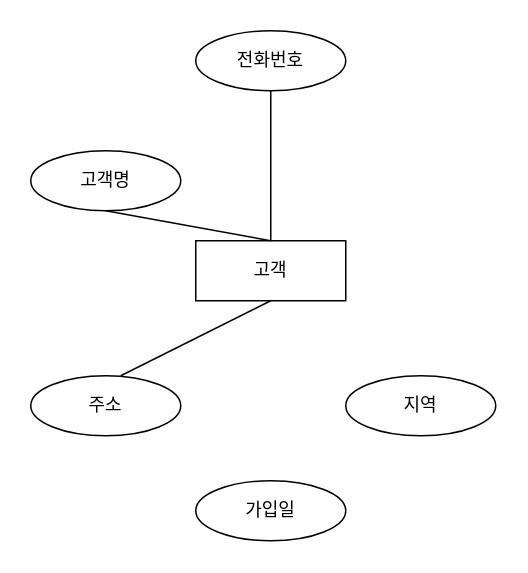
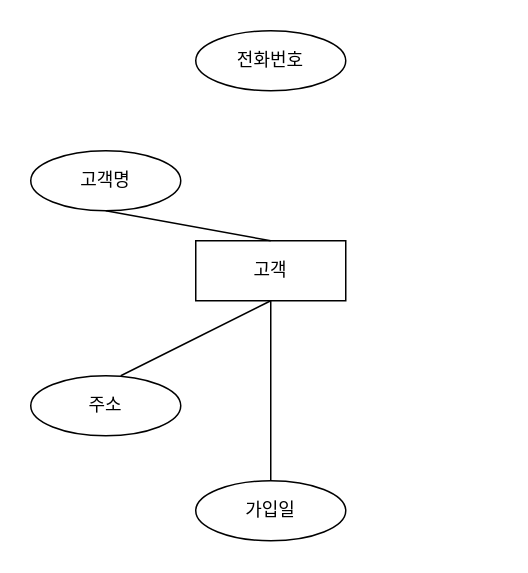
edge "전화번호" -- "고객": removed
edge "고객" -- "가입일": added
node "지역": removed
